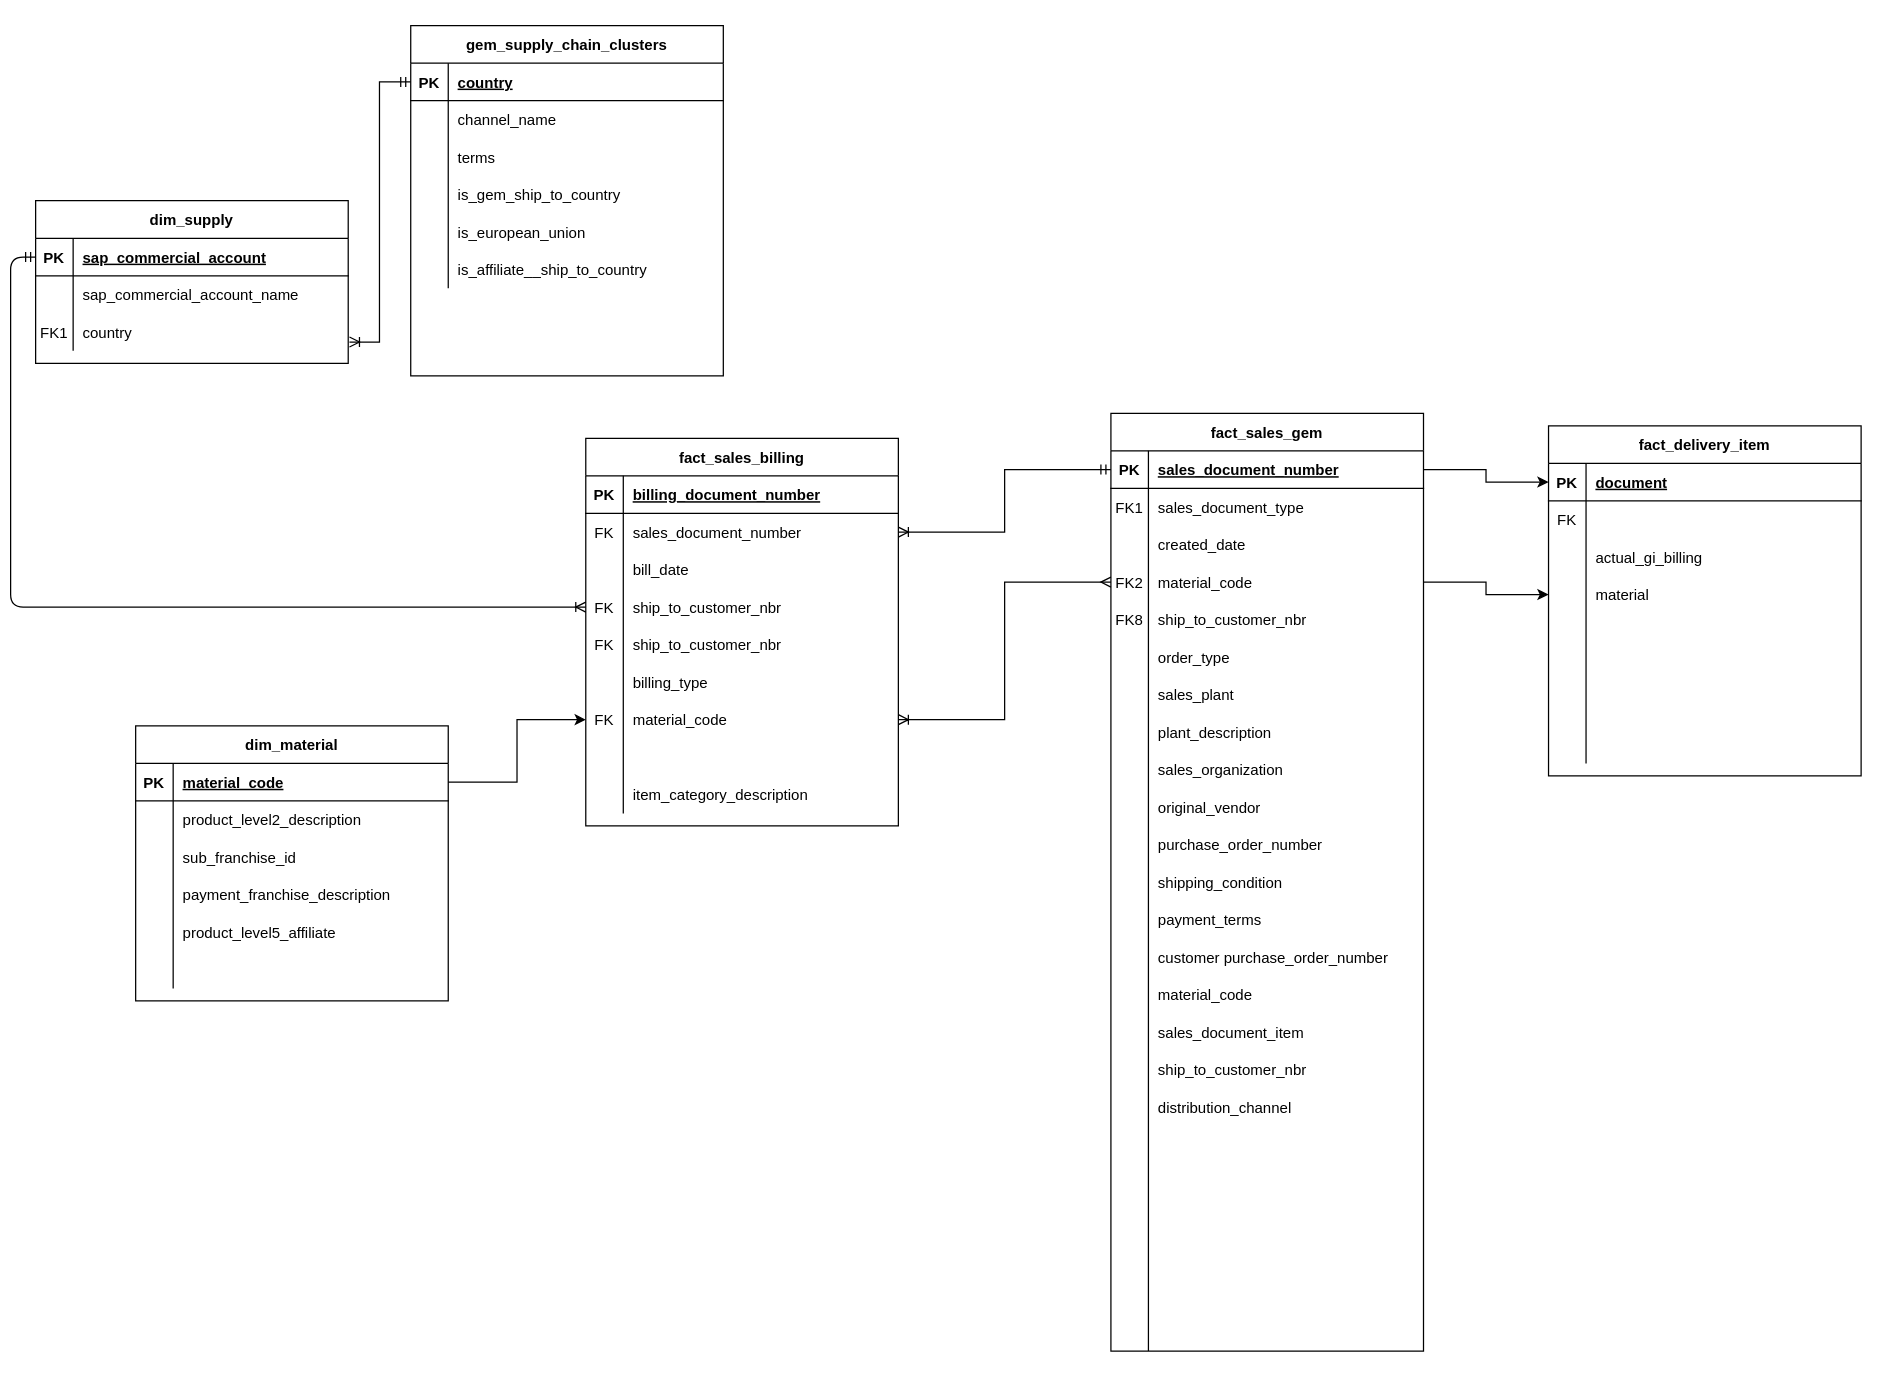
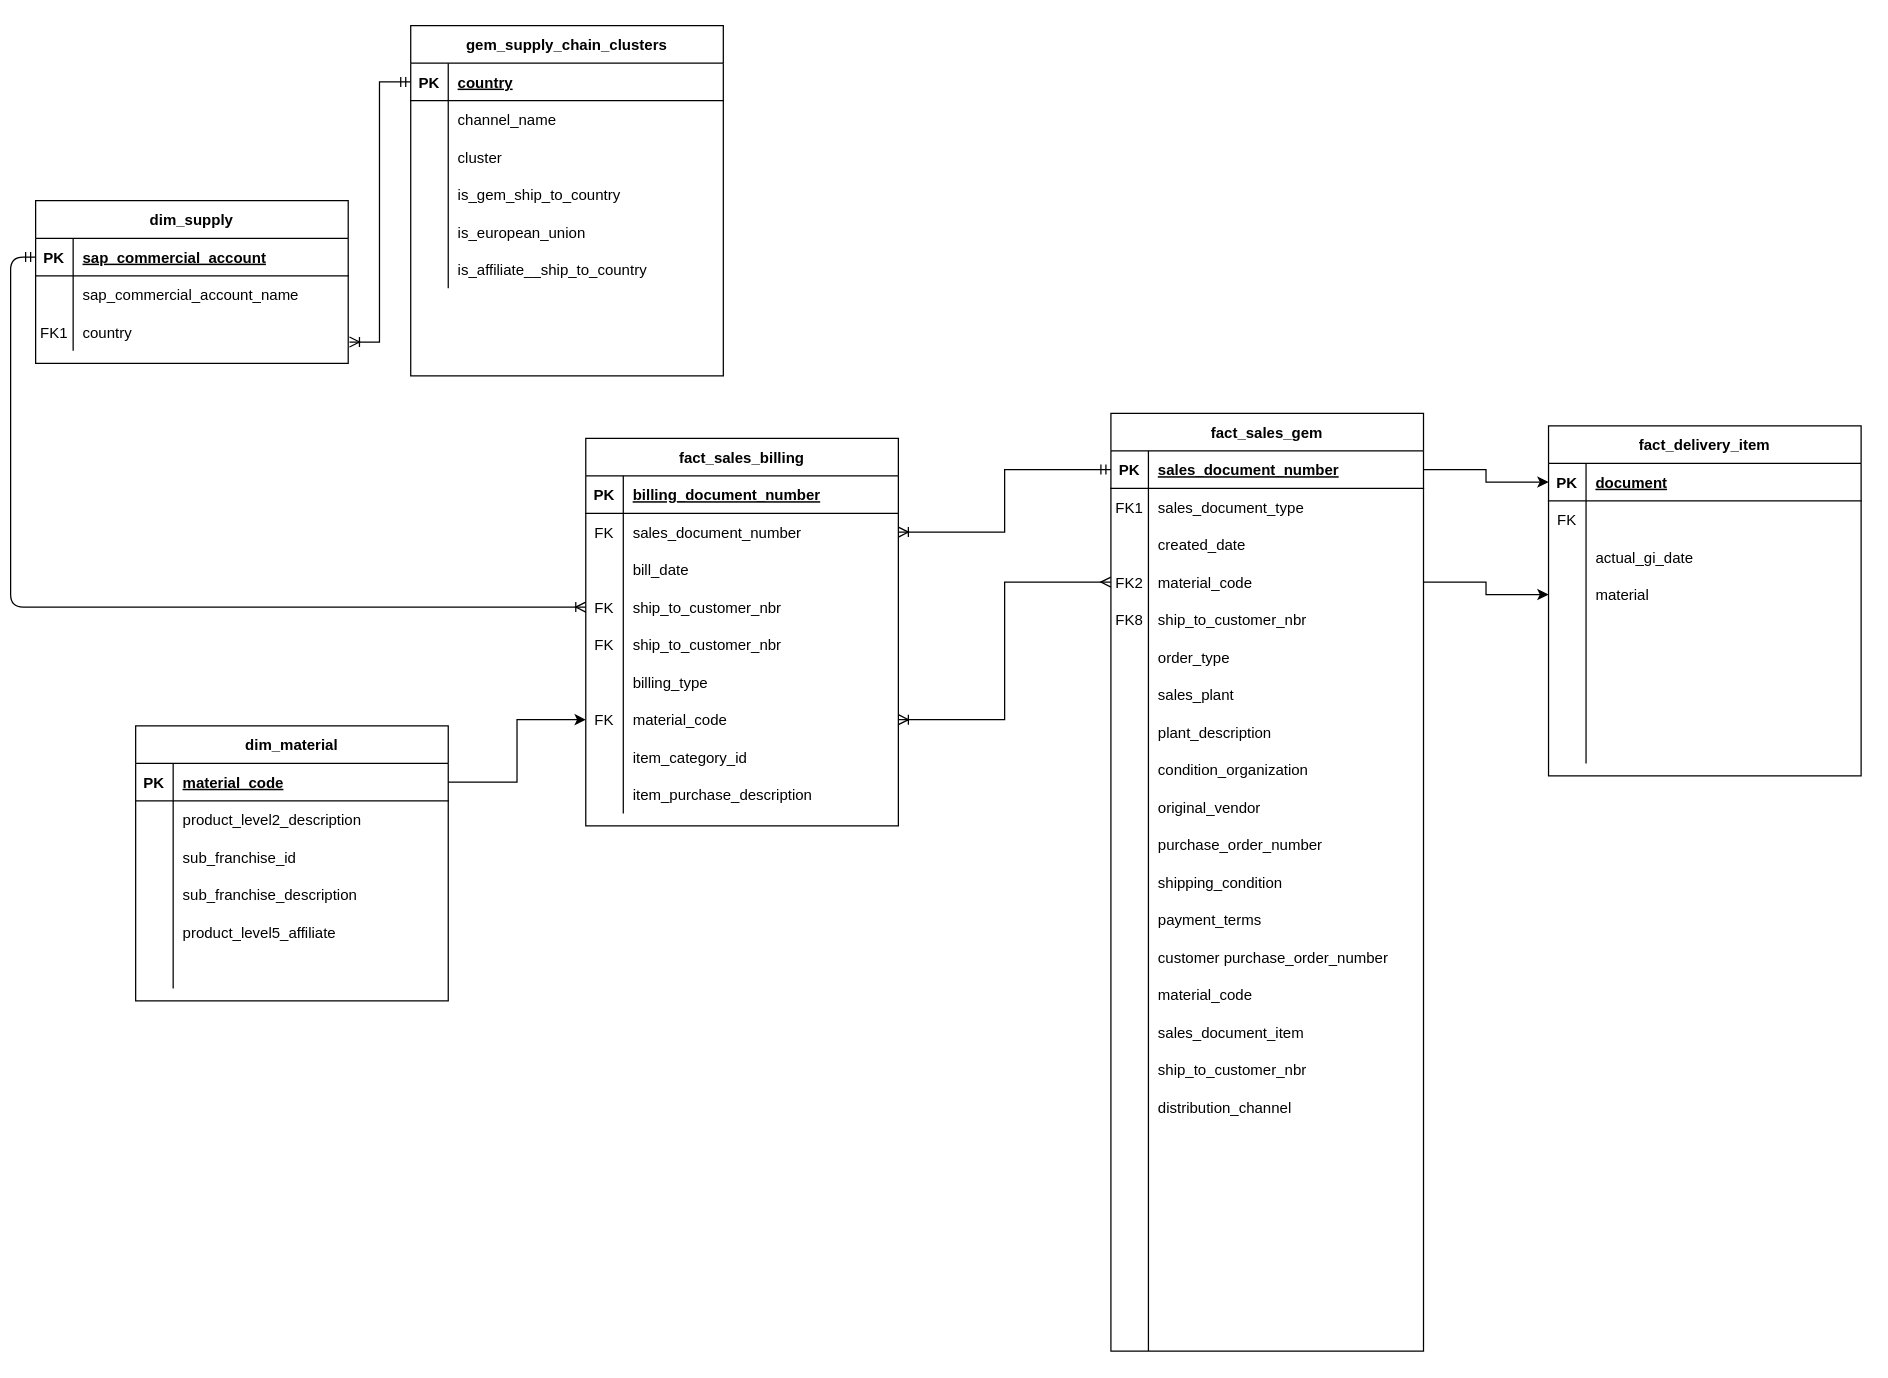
node "terms": label "terms" -> "cluster"
node "actual_gi_billing": label "actual_gi_billing" -> "actual_gi_date"
node "item_category_id": added
node "sales_organization": label "sales_organization" -> "condition_organization"
node "item_category_description": label "item_category_description" -> "item_purchase_description"
node "payment_franchise_description": label "payment_franchise_description" -> "sub_franchise_description"
